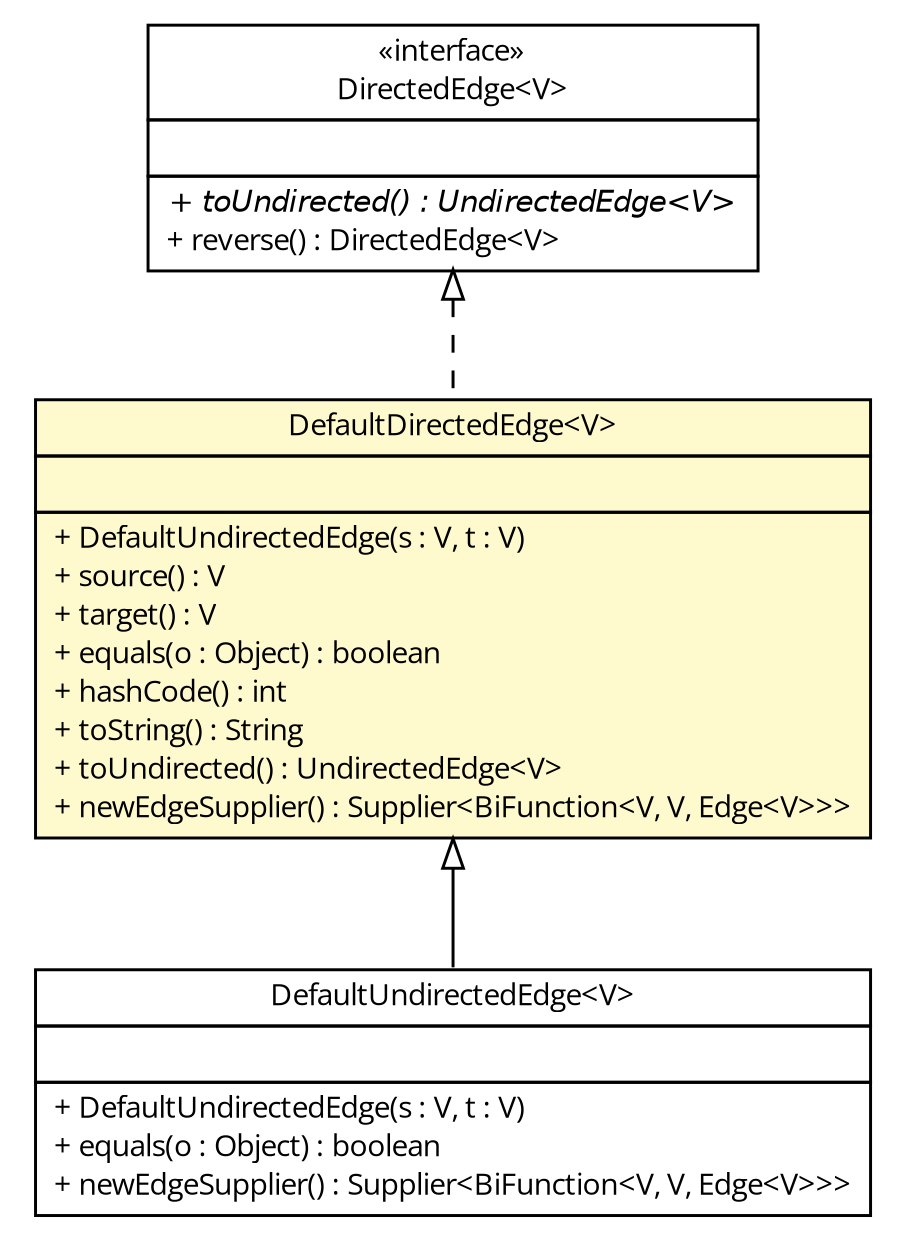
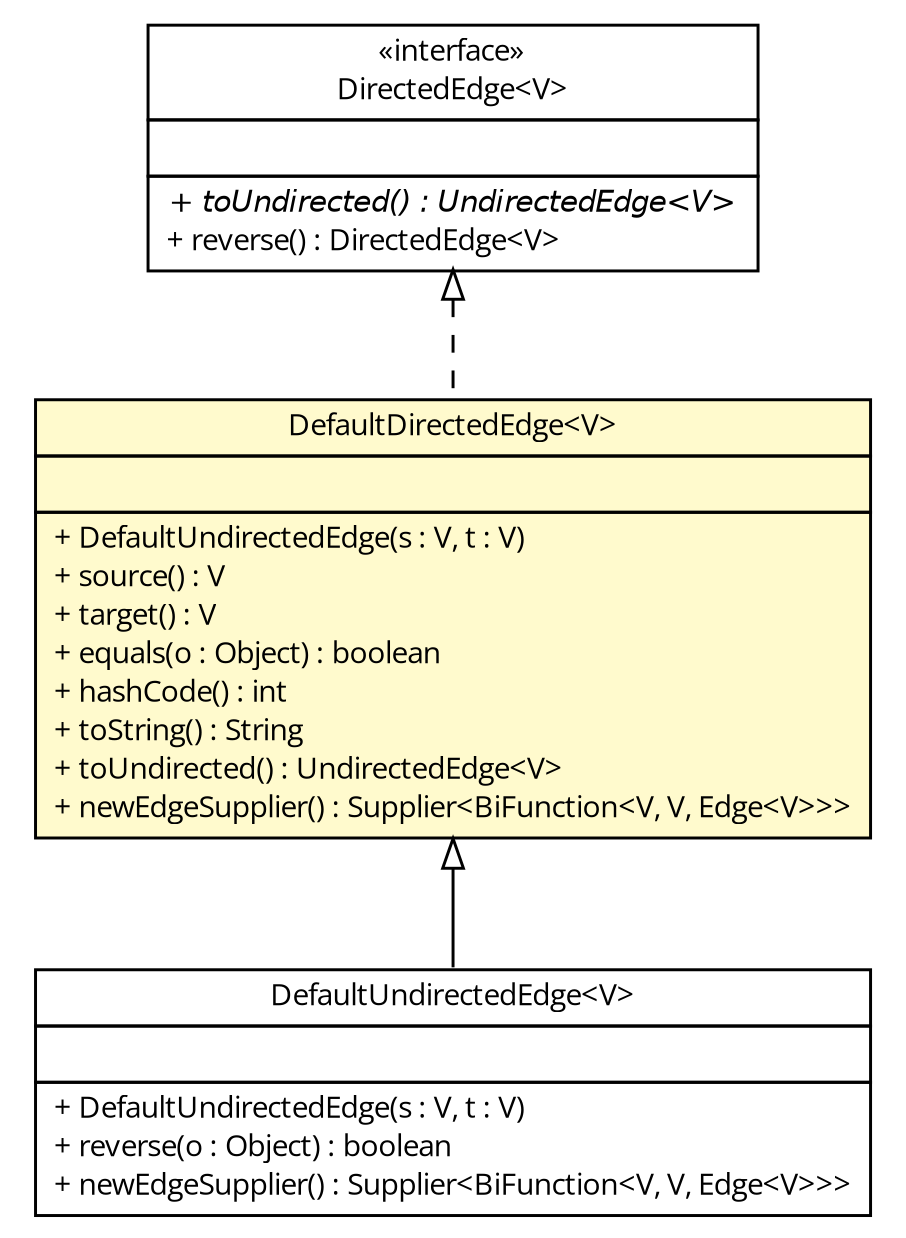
node "DefaultUndirectedEdge<V>": text "+ equals(o : Object) : boolean" -> "+ reverse(o : Object) : boolean"
